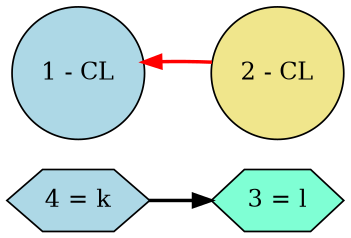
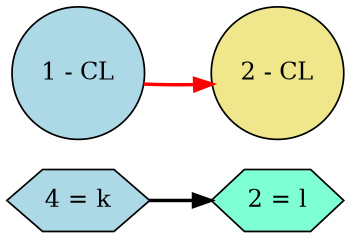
edge "2 - CL" -> "1 - CL": reversed
node "3 = l": label "3 = l" -> "2 = l"
